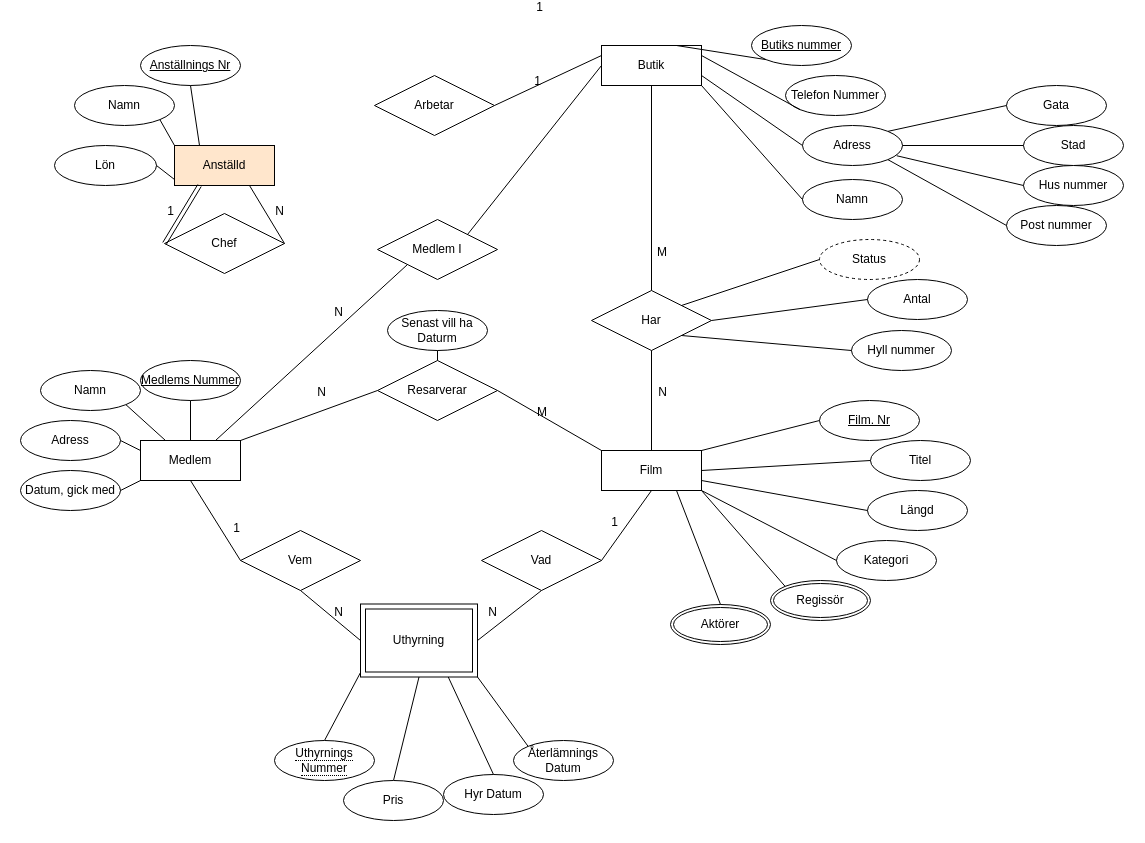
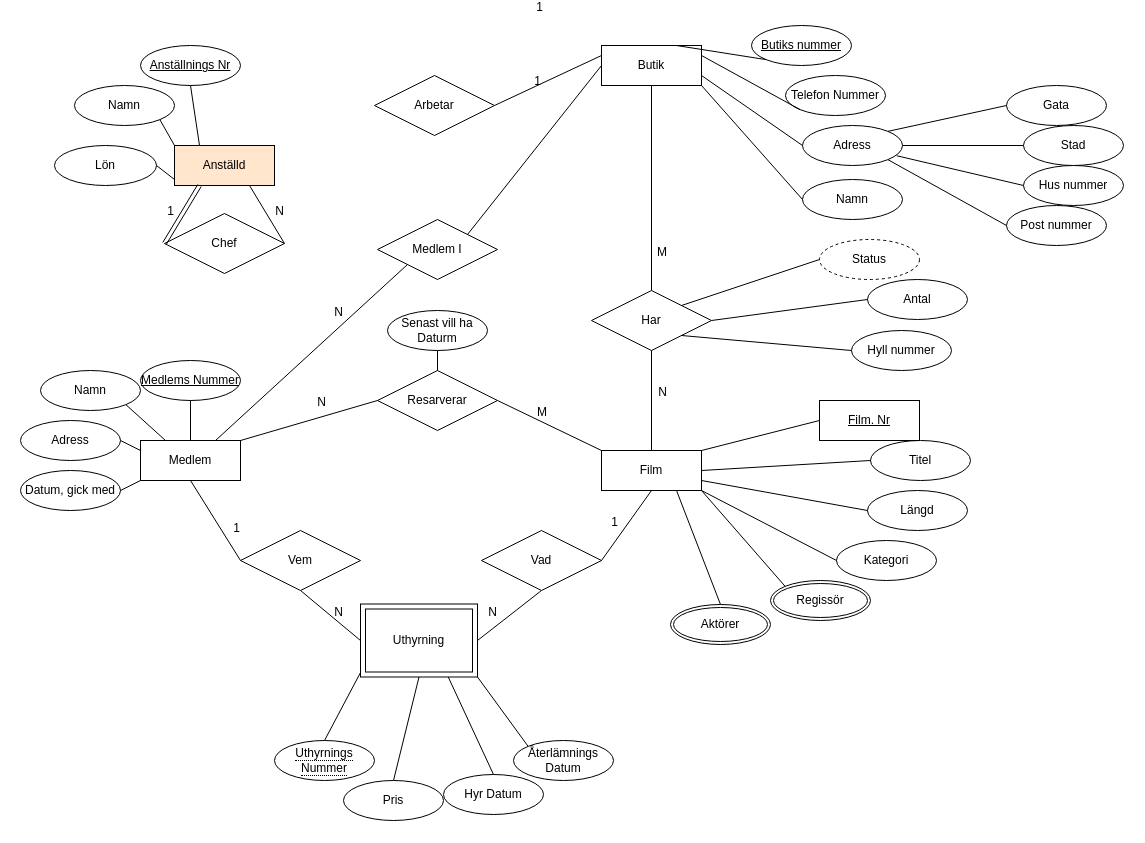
node "Resarverar": moved (438, 391) -> (438, 401)
node "Film. Nr": shape ellipse -> rectangle
